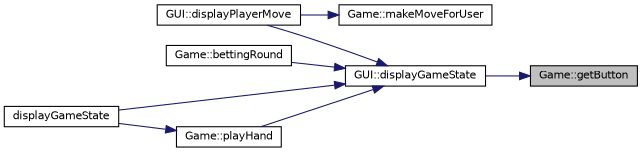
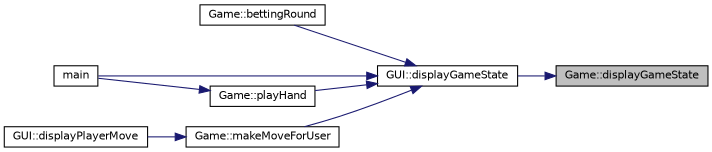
edge "GUI::displayPlayerMove" -> "GUI::displayGameState": now "Game::makeMoveForUser" -> "GUI::displayGameState"
node "Game::getButton": label "Game::getButton" -> "Game::displayGameState"
node "displayGameState": label "displayGameState" -> "main"
